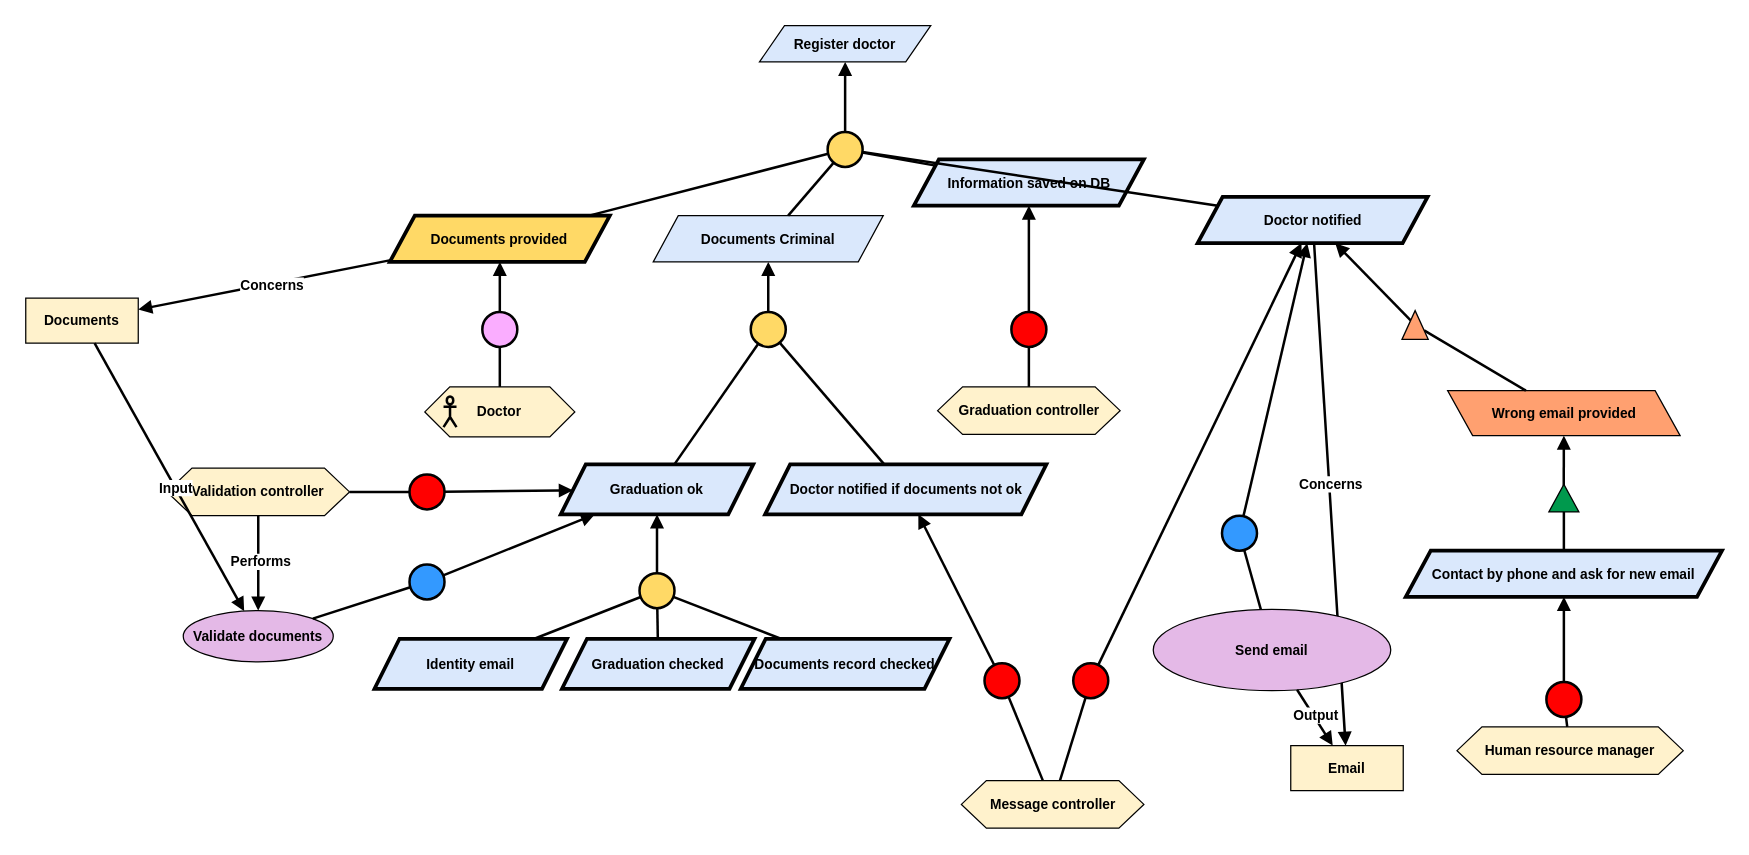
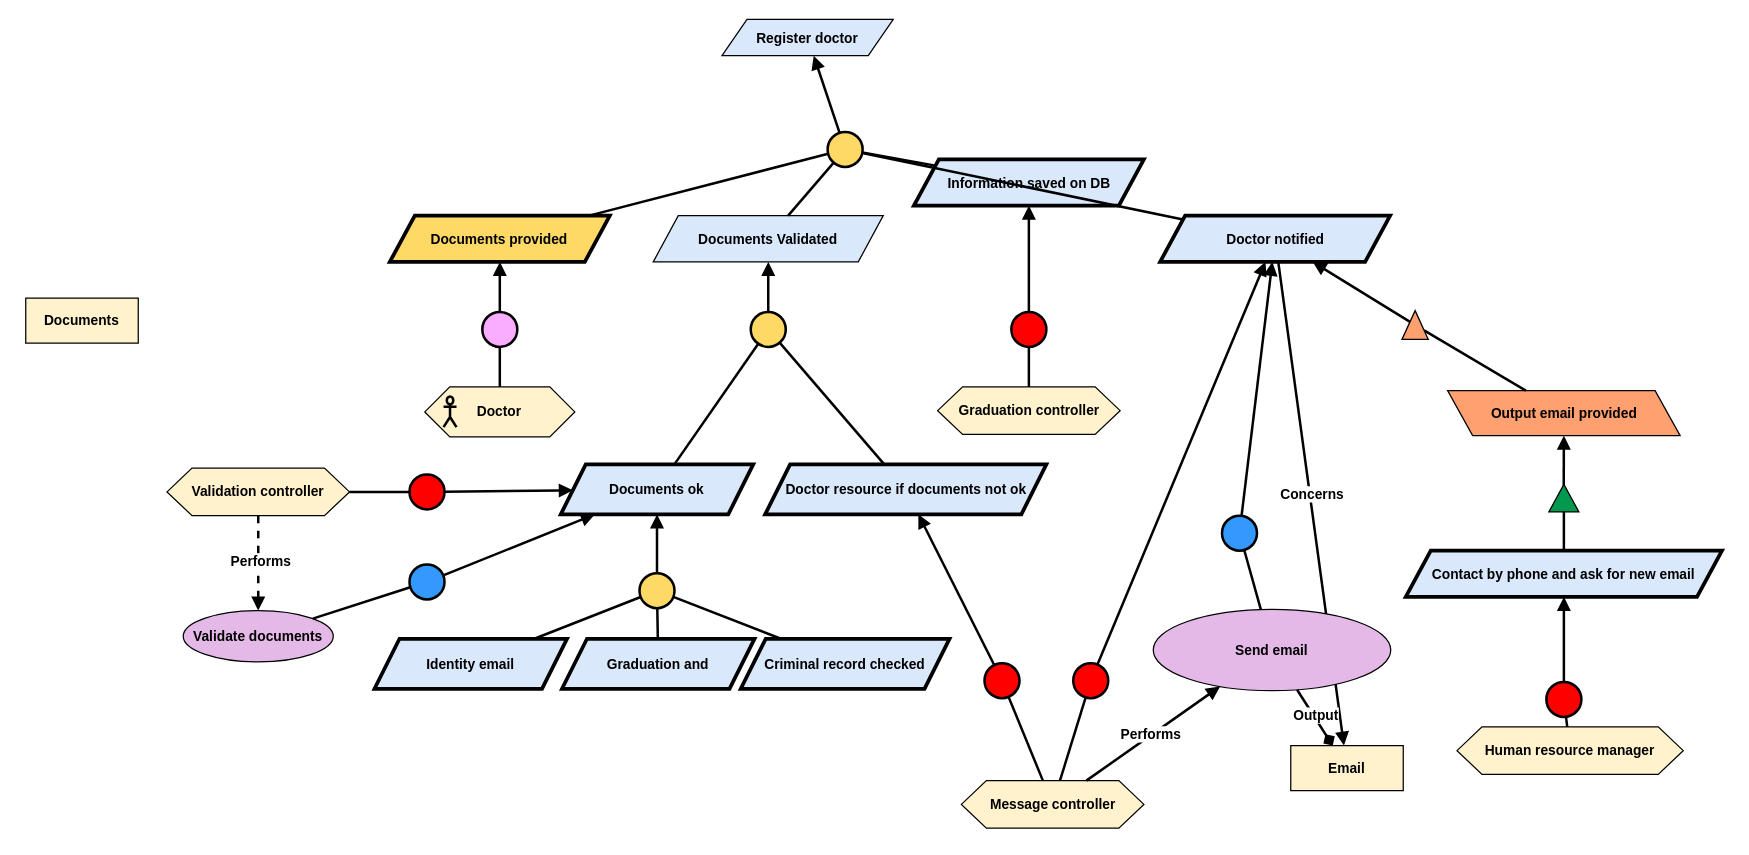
node "Register doctor": moved (845, 44) -> (808, 38)
node "Doctor notified": moved (1313, 220) -> (1275, 239)
node "Documents Criminal": label "Documents Criminal" -> "Documents Validated"
edge "Documents provided" -> "Documents": removed, label "Concerns"
node "Wrong email provided": label "Wrong email provided" -> "Output email provided"
edge "Documents" -> "Validate documents": removed, label "Input"
node "Graduation ok": label "Graduation ok" -> "Documents ok"
node "Doctor notified if documents not ok": label "Doctor notified if documents not ok" -> "Doctor resource if documents not ok"
edge "Validation controller" -> "Validate documents": style solid -> dashed
node "Graduation checked": label "Graduation checked" -> "Graduation and"
node "Documents record checked": label "Documents record checked" -> "Criminal record checked"
edge "Send email" -> "Email": arrowhead block -> diamond
edge "Message controller" -> "Send email": added, label "Performs"
